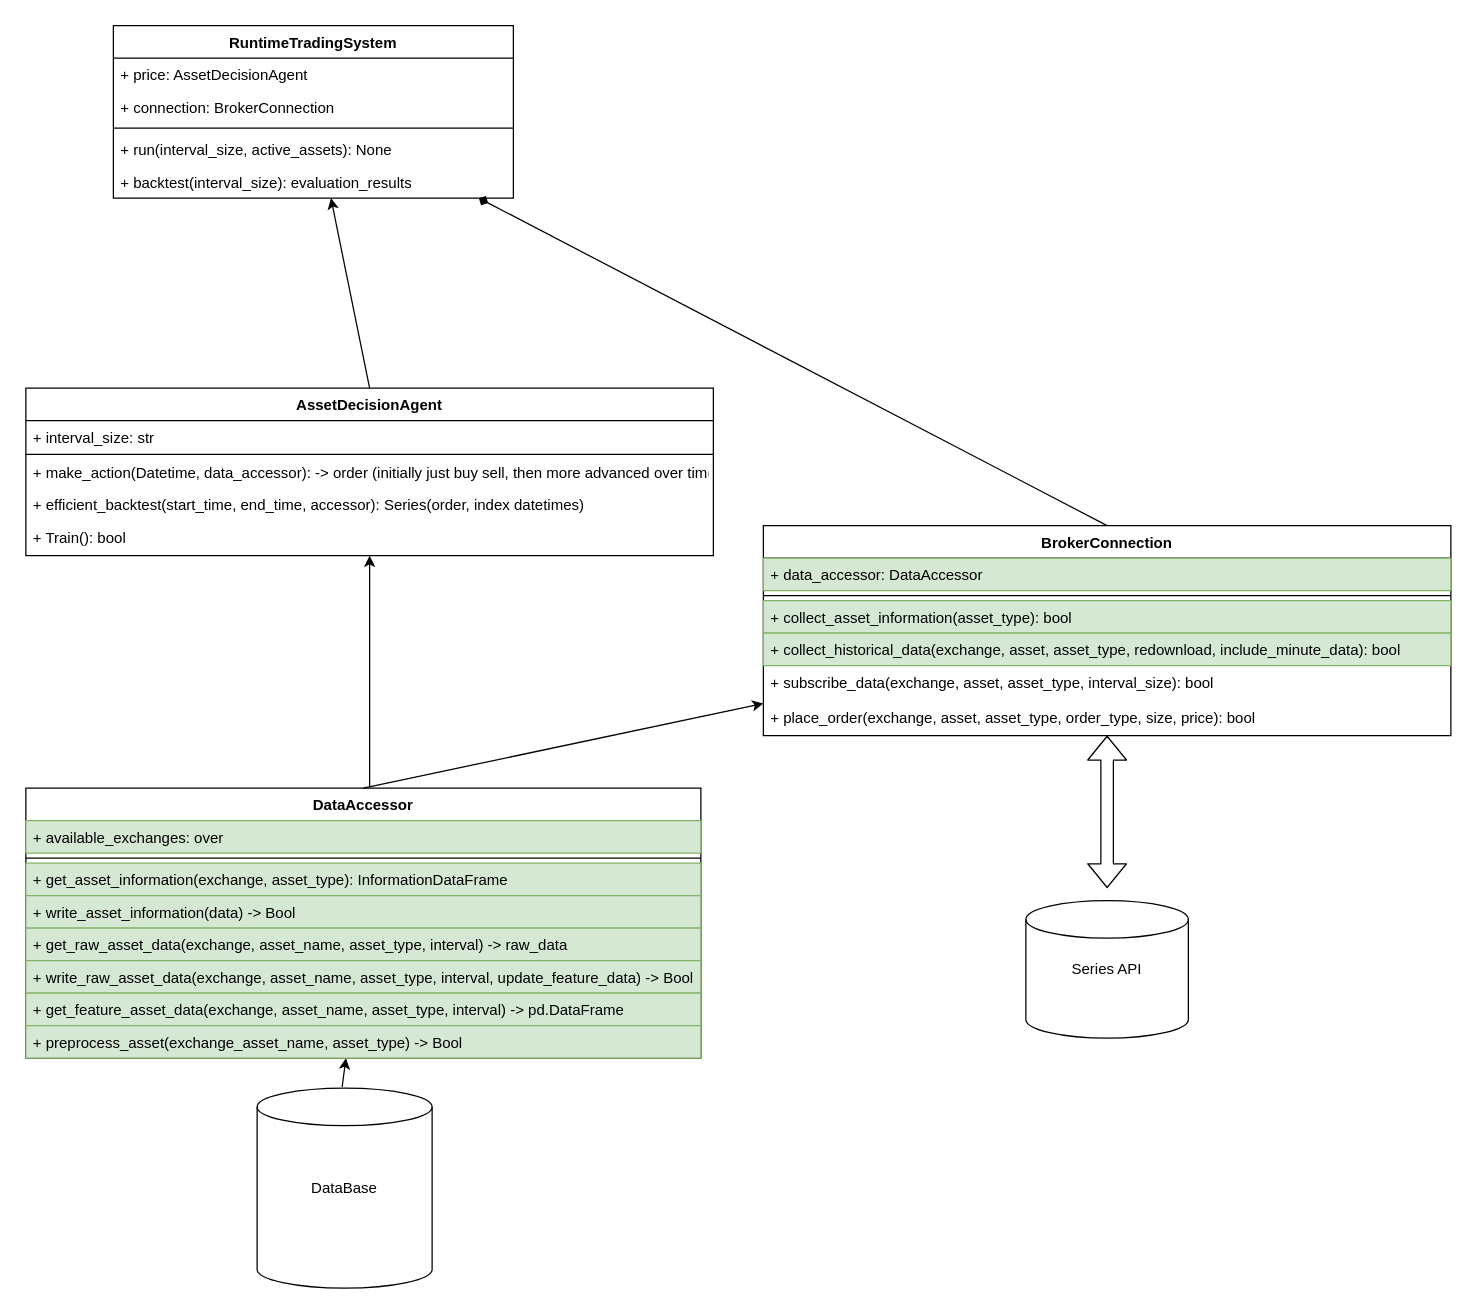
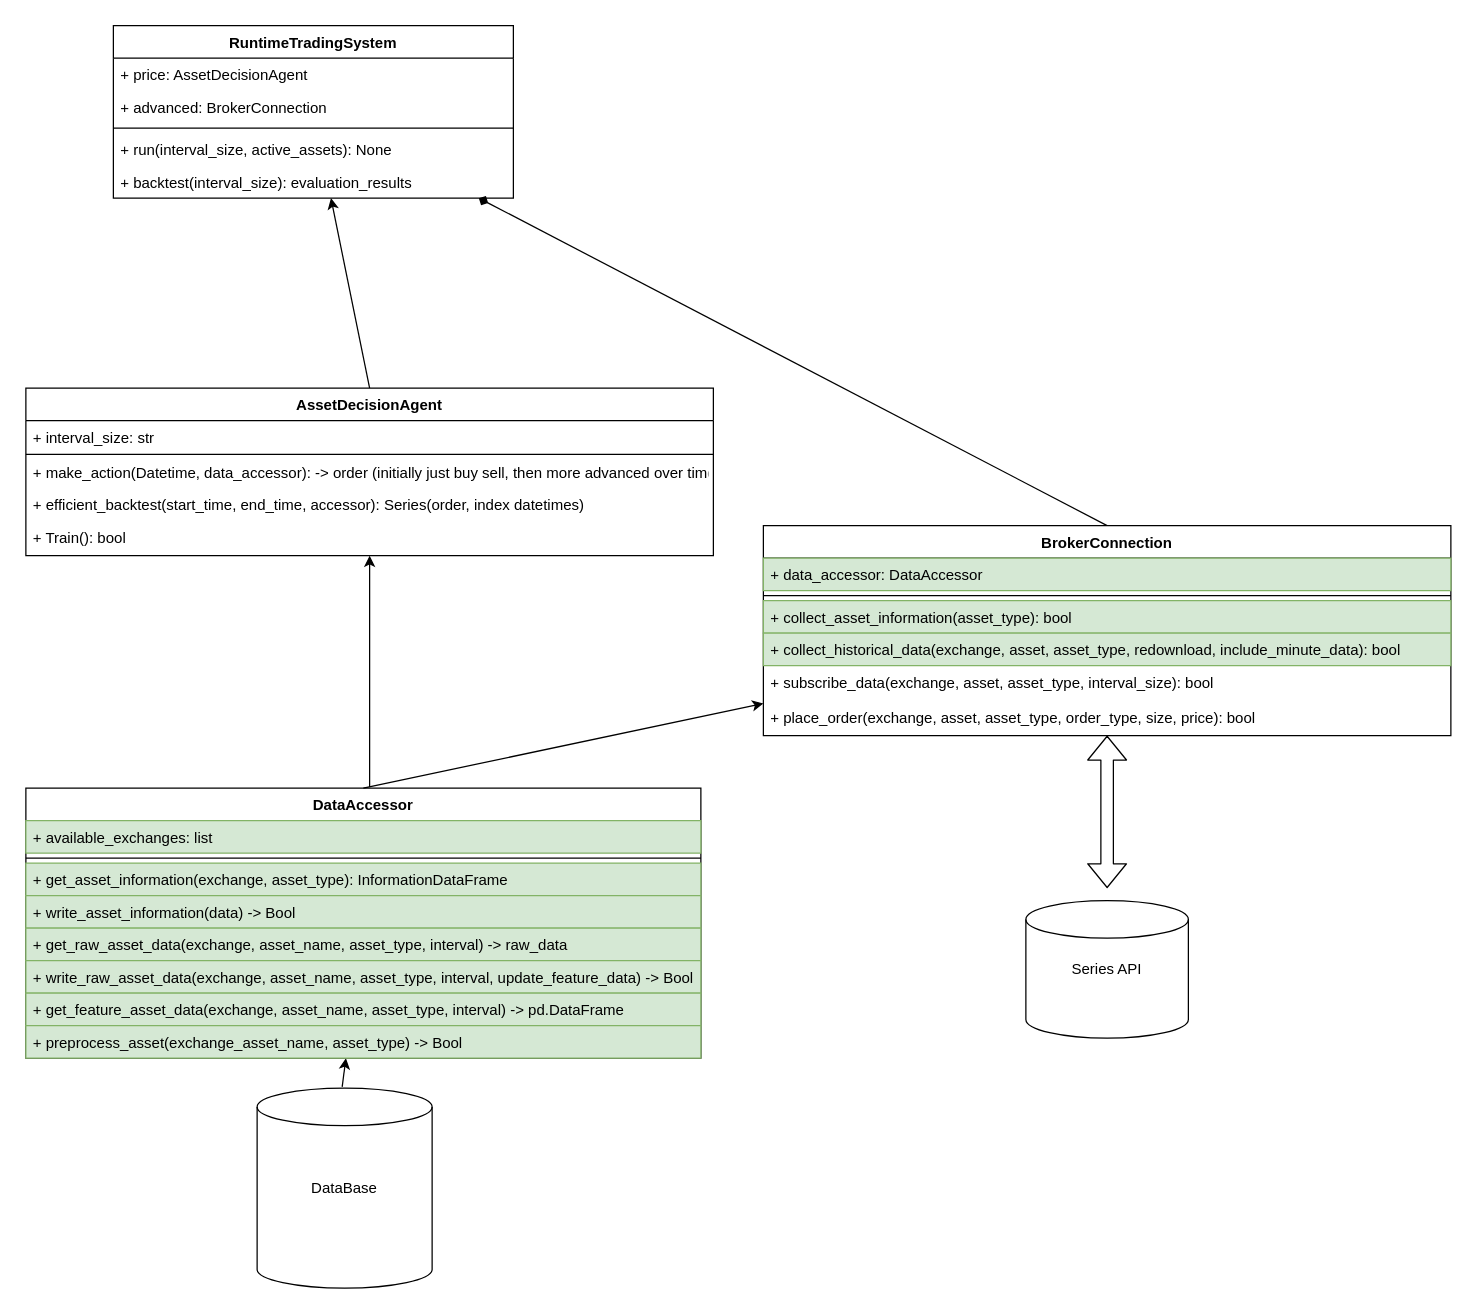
node "+ connection: BrokerConnection": label "+ connection: BrokerConnection" -> "+ advanced: BrokerConnection"
node "+ available_exchanges: over": label "+ available_exchanges: over" -> "+ available_exchanges: list"
